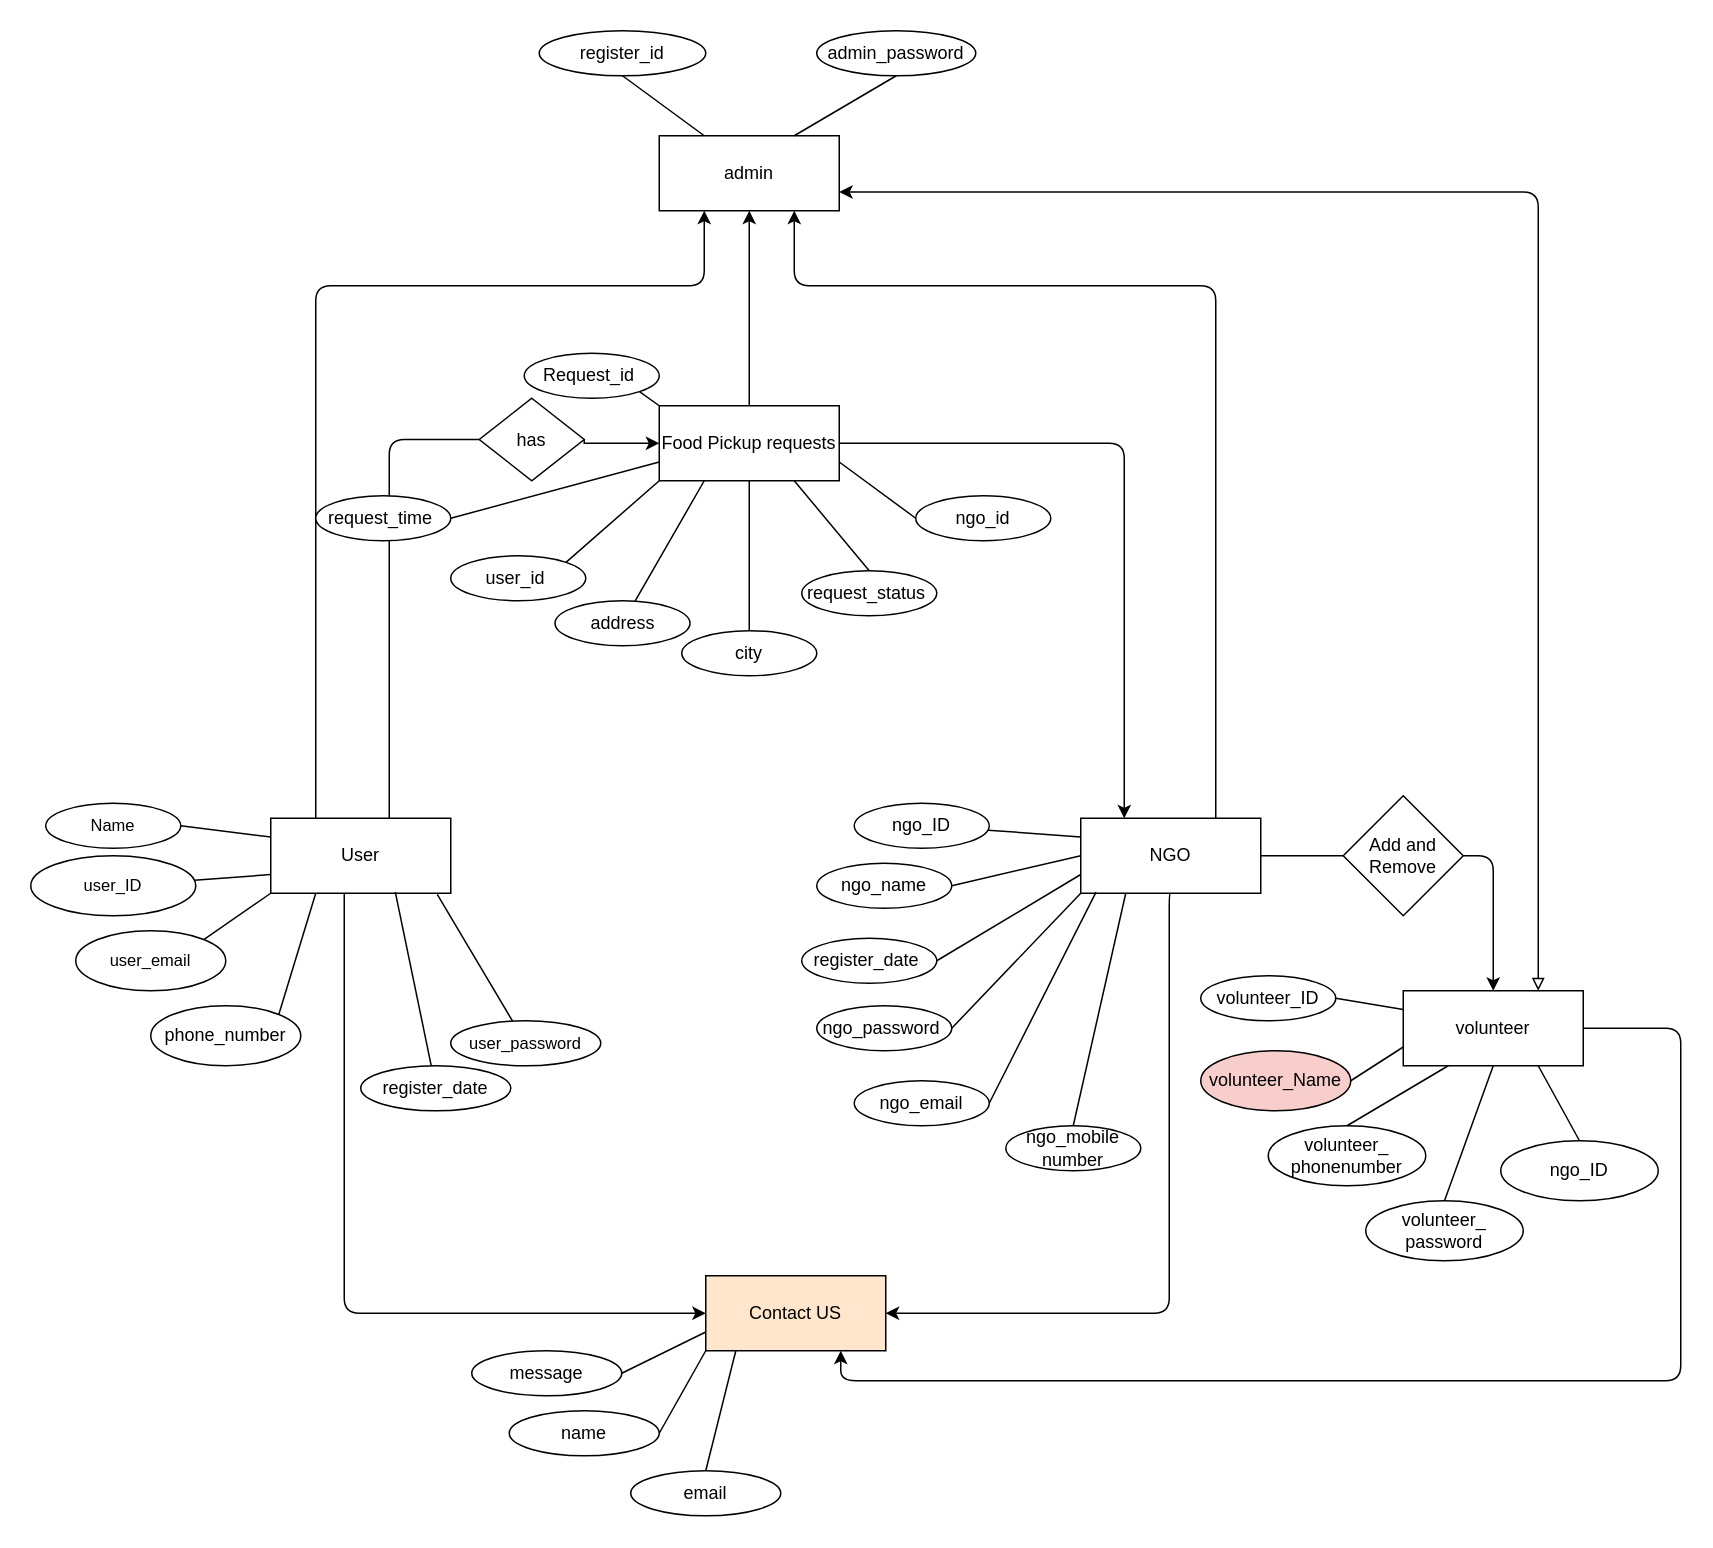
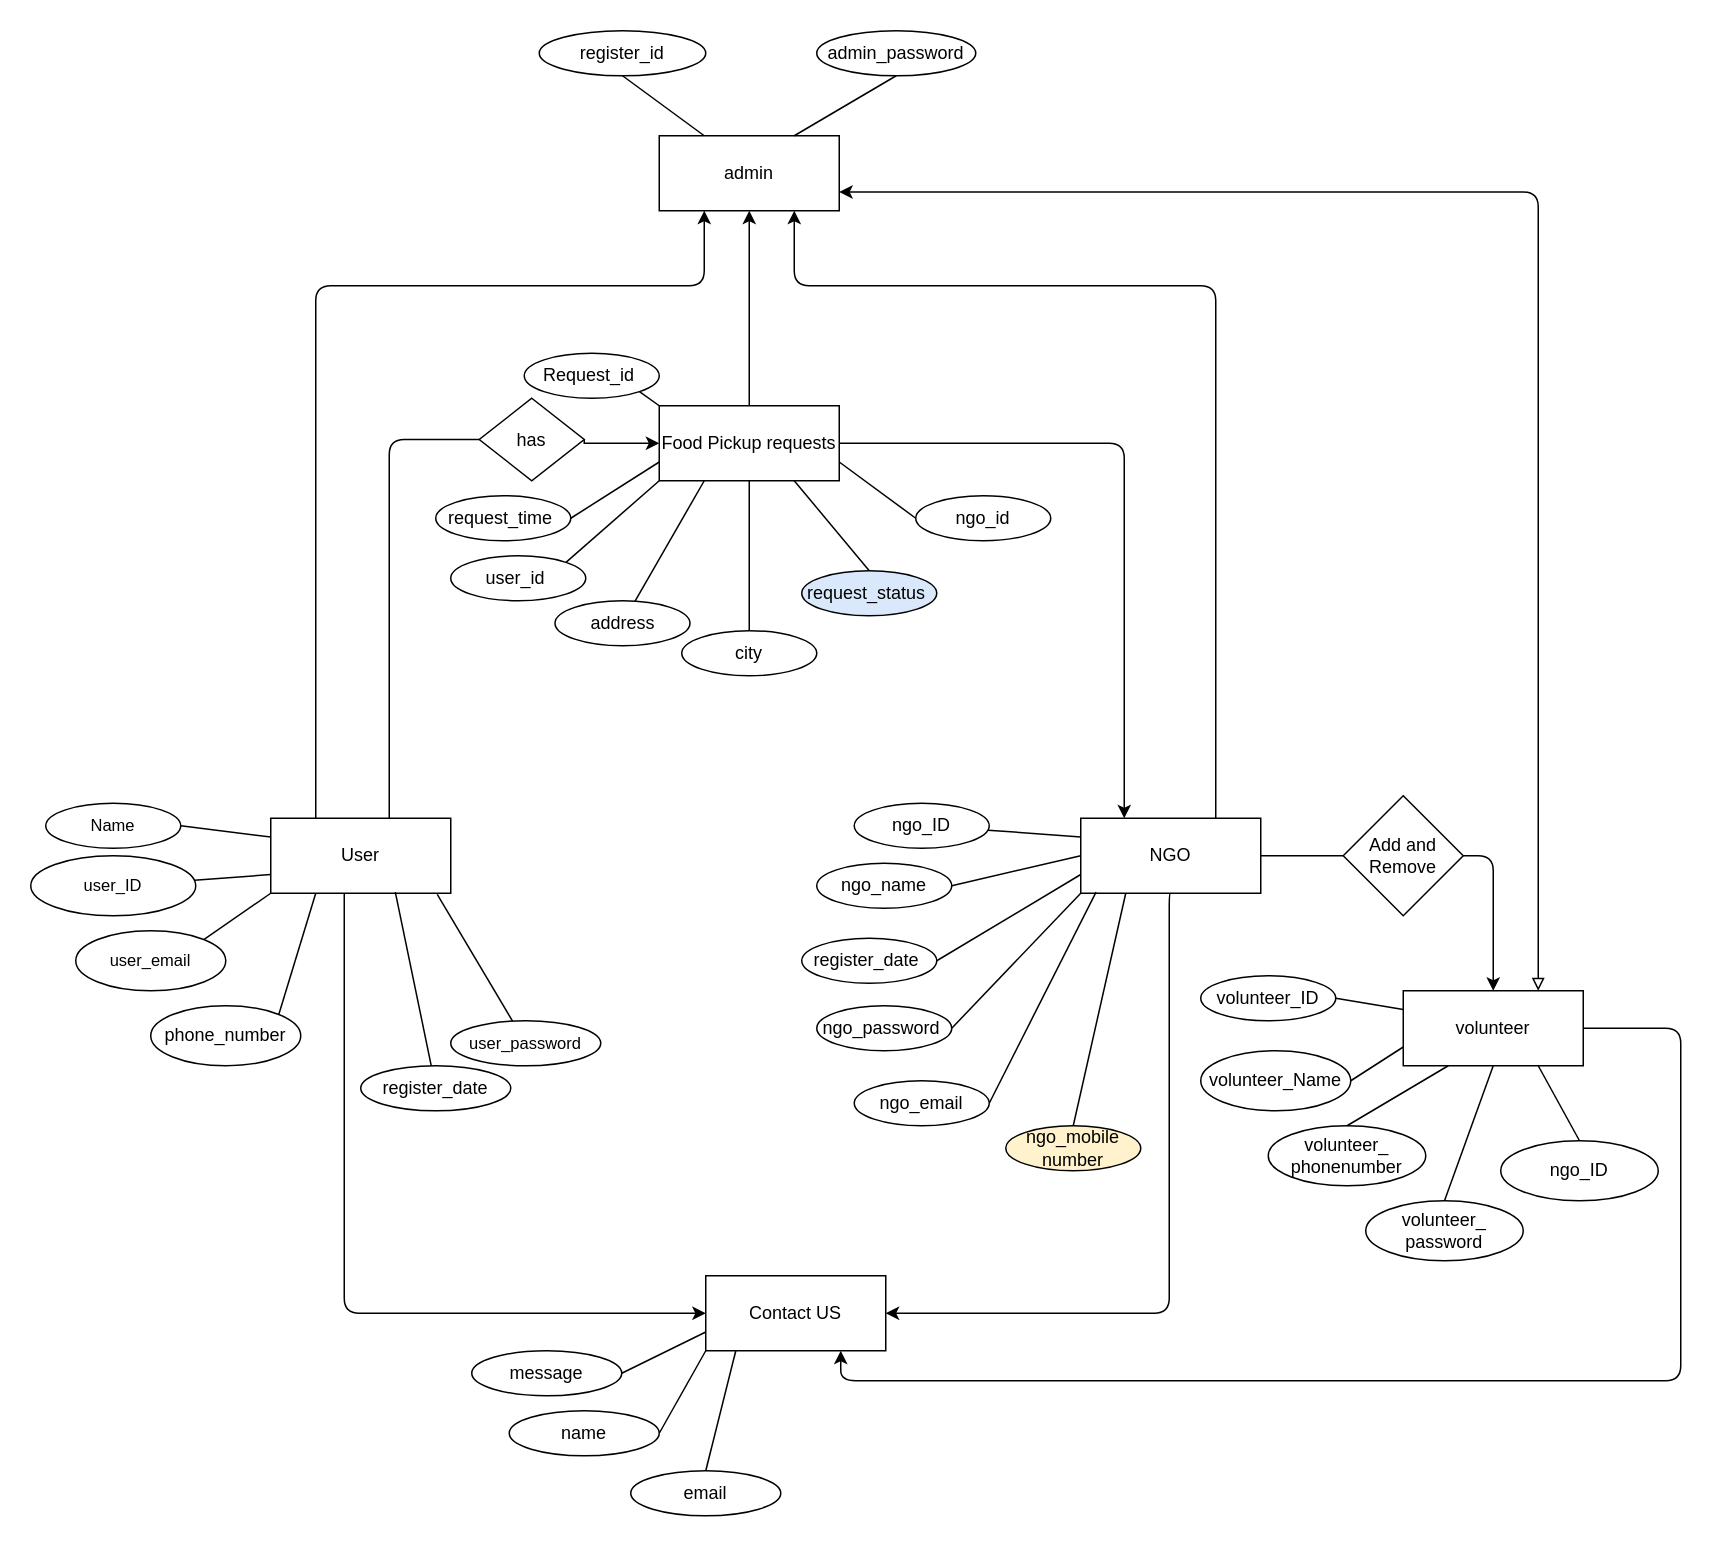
node "request_time": moved (383, 518) -> (503, 518)
node "request_status": fillcolor #ffffff -> #dae8fc
node "volunteer_Name": fillcolor #f8cecc -> #ffffff
node "ngo_mobile number": fillcolor #ffffff -> #fff2cc
node "Contact US": fillcolor #ffe6cc -> #ffffff
